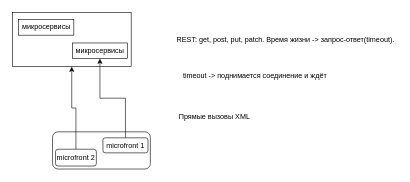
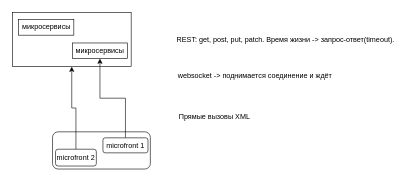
node "timeout -> поднимается соединение и ждёт": label "timeout -> поднимается соединение и ждёт" -> "websocket -> поднимается соединение и ждёт"
